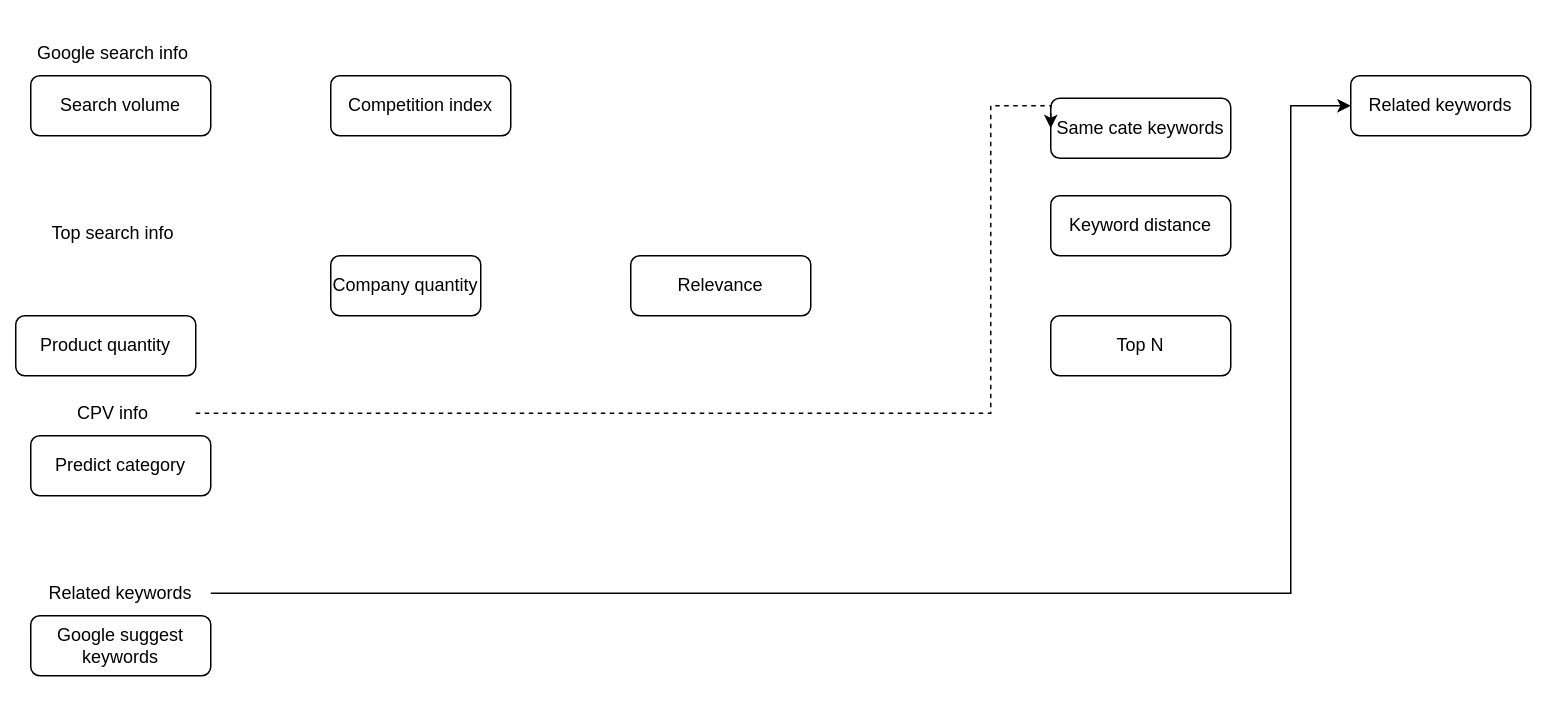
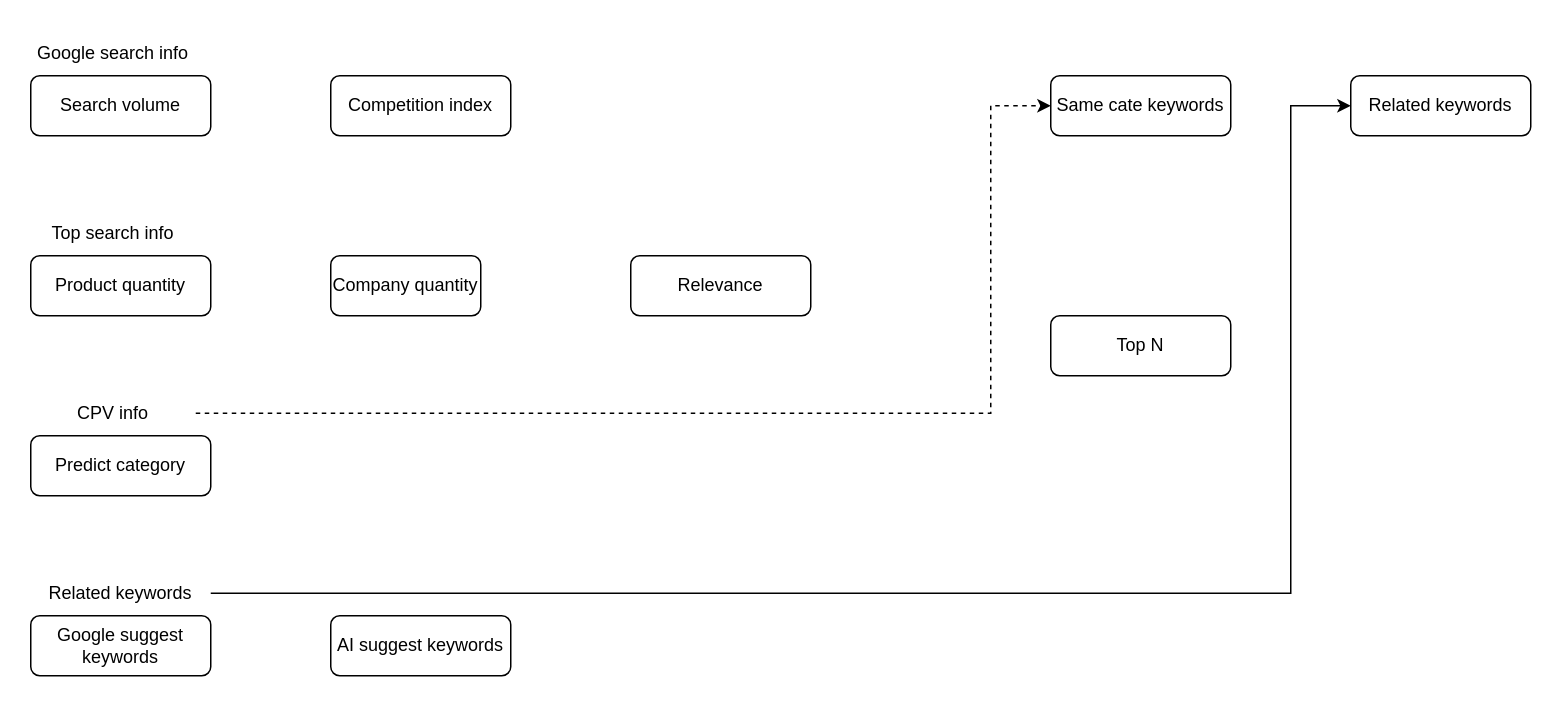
node "Same cate keywords": moved (1141, 128) -> (1141, 106)
node "Keyword distance": removed
node "Product quantity": moved (106, 346) -> (121, 286)
node "AI suggest keywords": added
